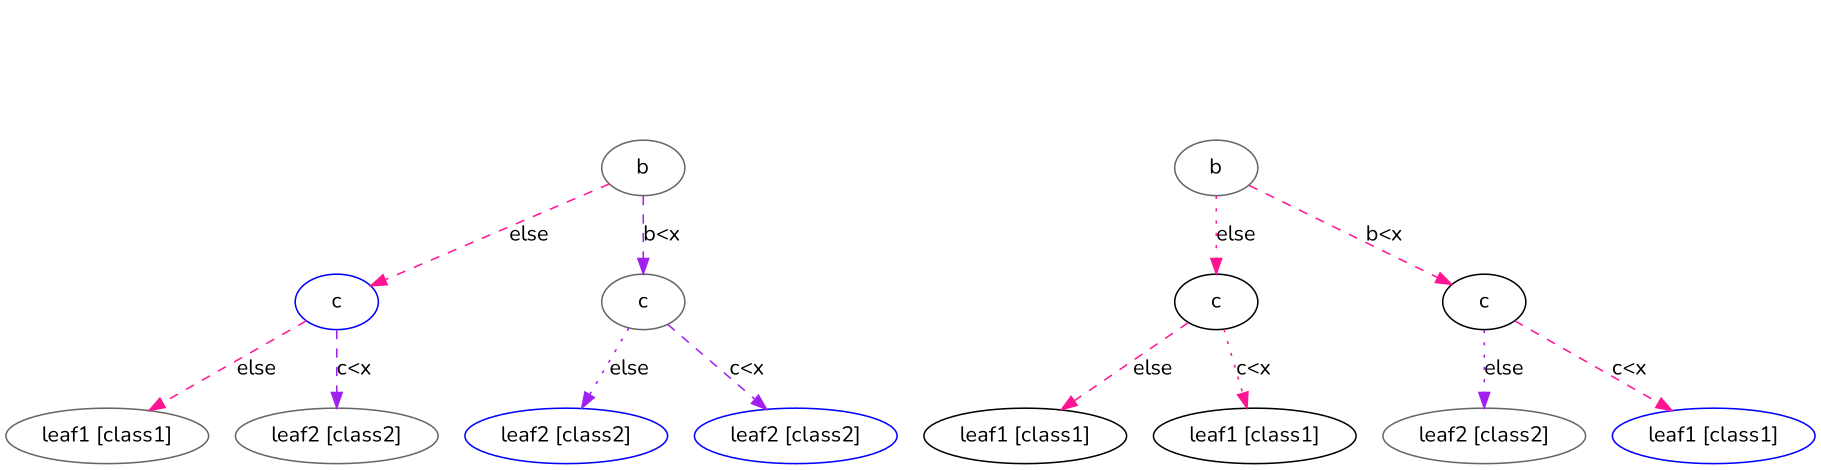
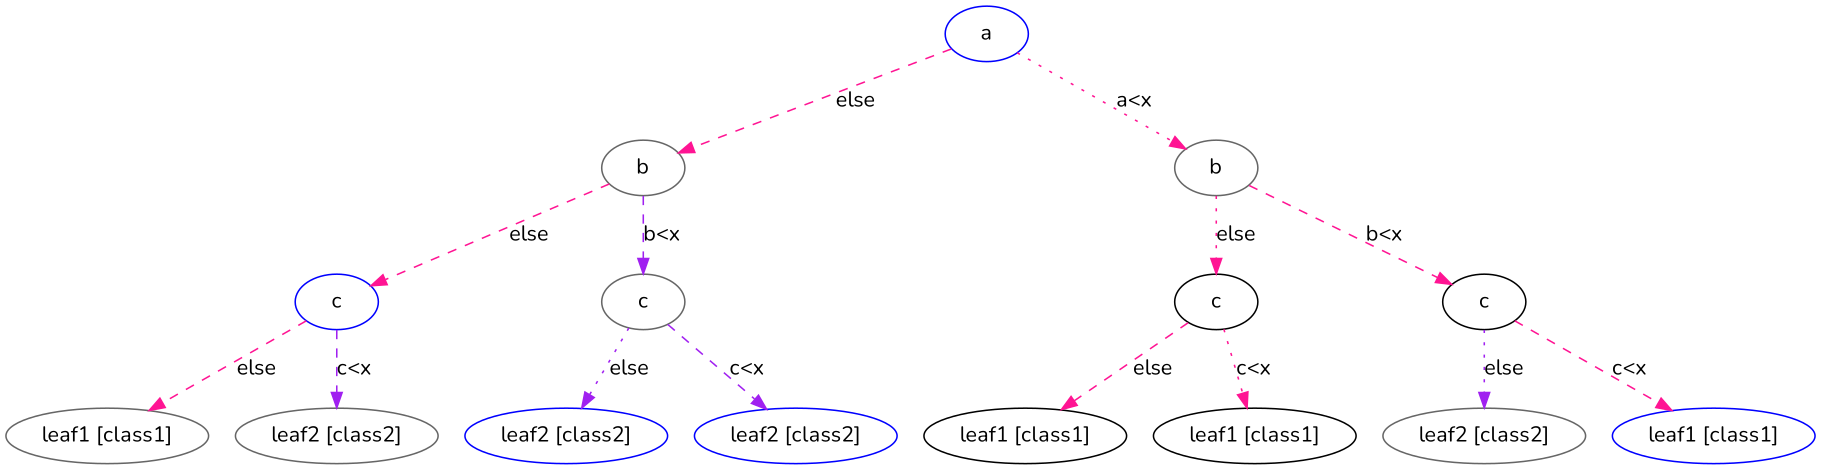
node "a": added
